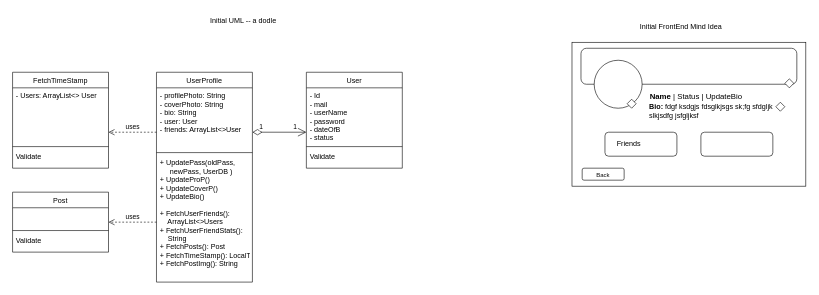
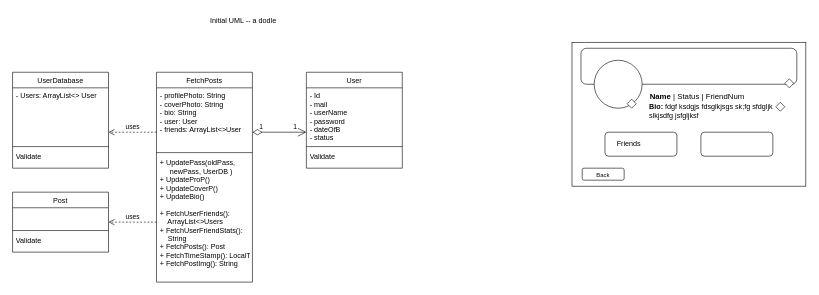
node "Initial FrontEnd Mind Idea": removed
node "FetchTimeStamp": label "FetchTimeStamp" -> "UserDatabase"
node "UserProfile": label "UserProfile" -> "FetchPosts"
node "Name | Status | UpdateBio": label "Name | Status | UpdateBio" -> "Name | Status | FriendNum"
